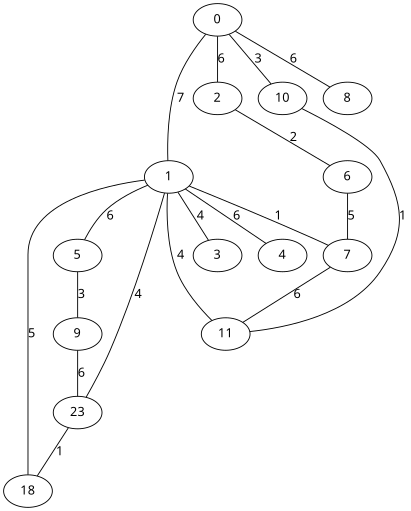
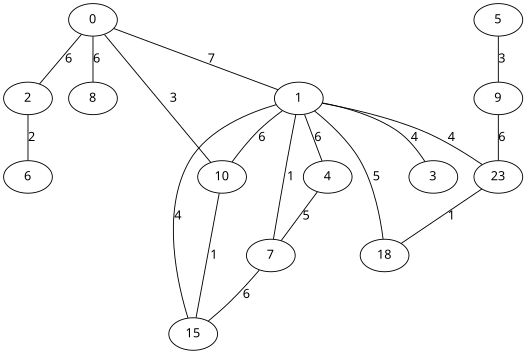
edge "1" -- "5": now "1" -- "10"
edge "6" -- "7": now "4" -- "7"
node "11": label "11" -> "15"
